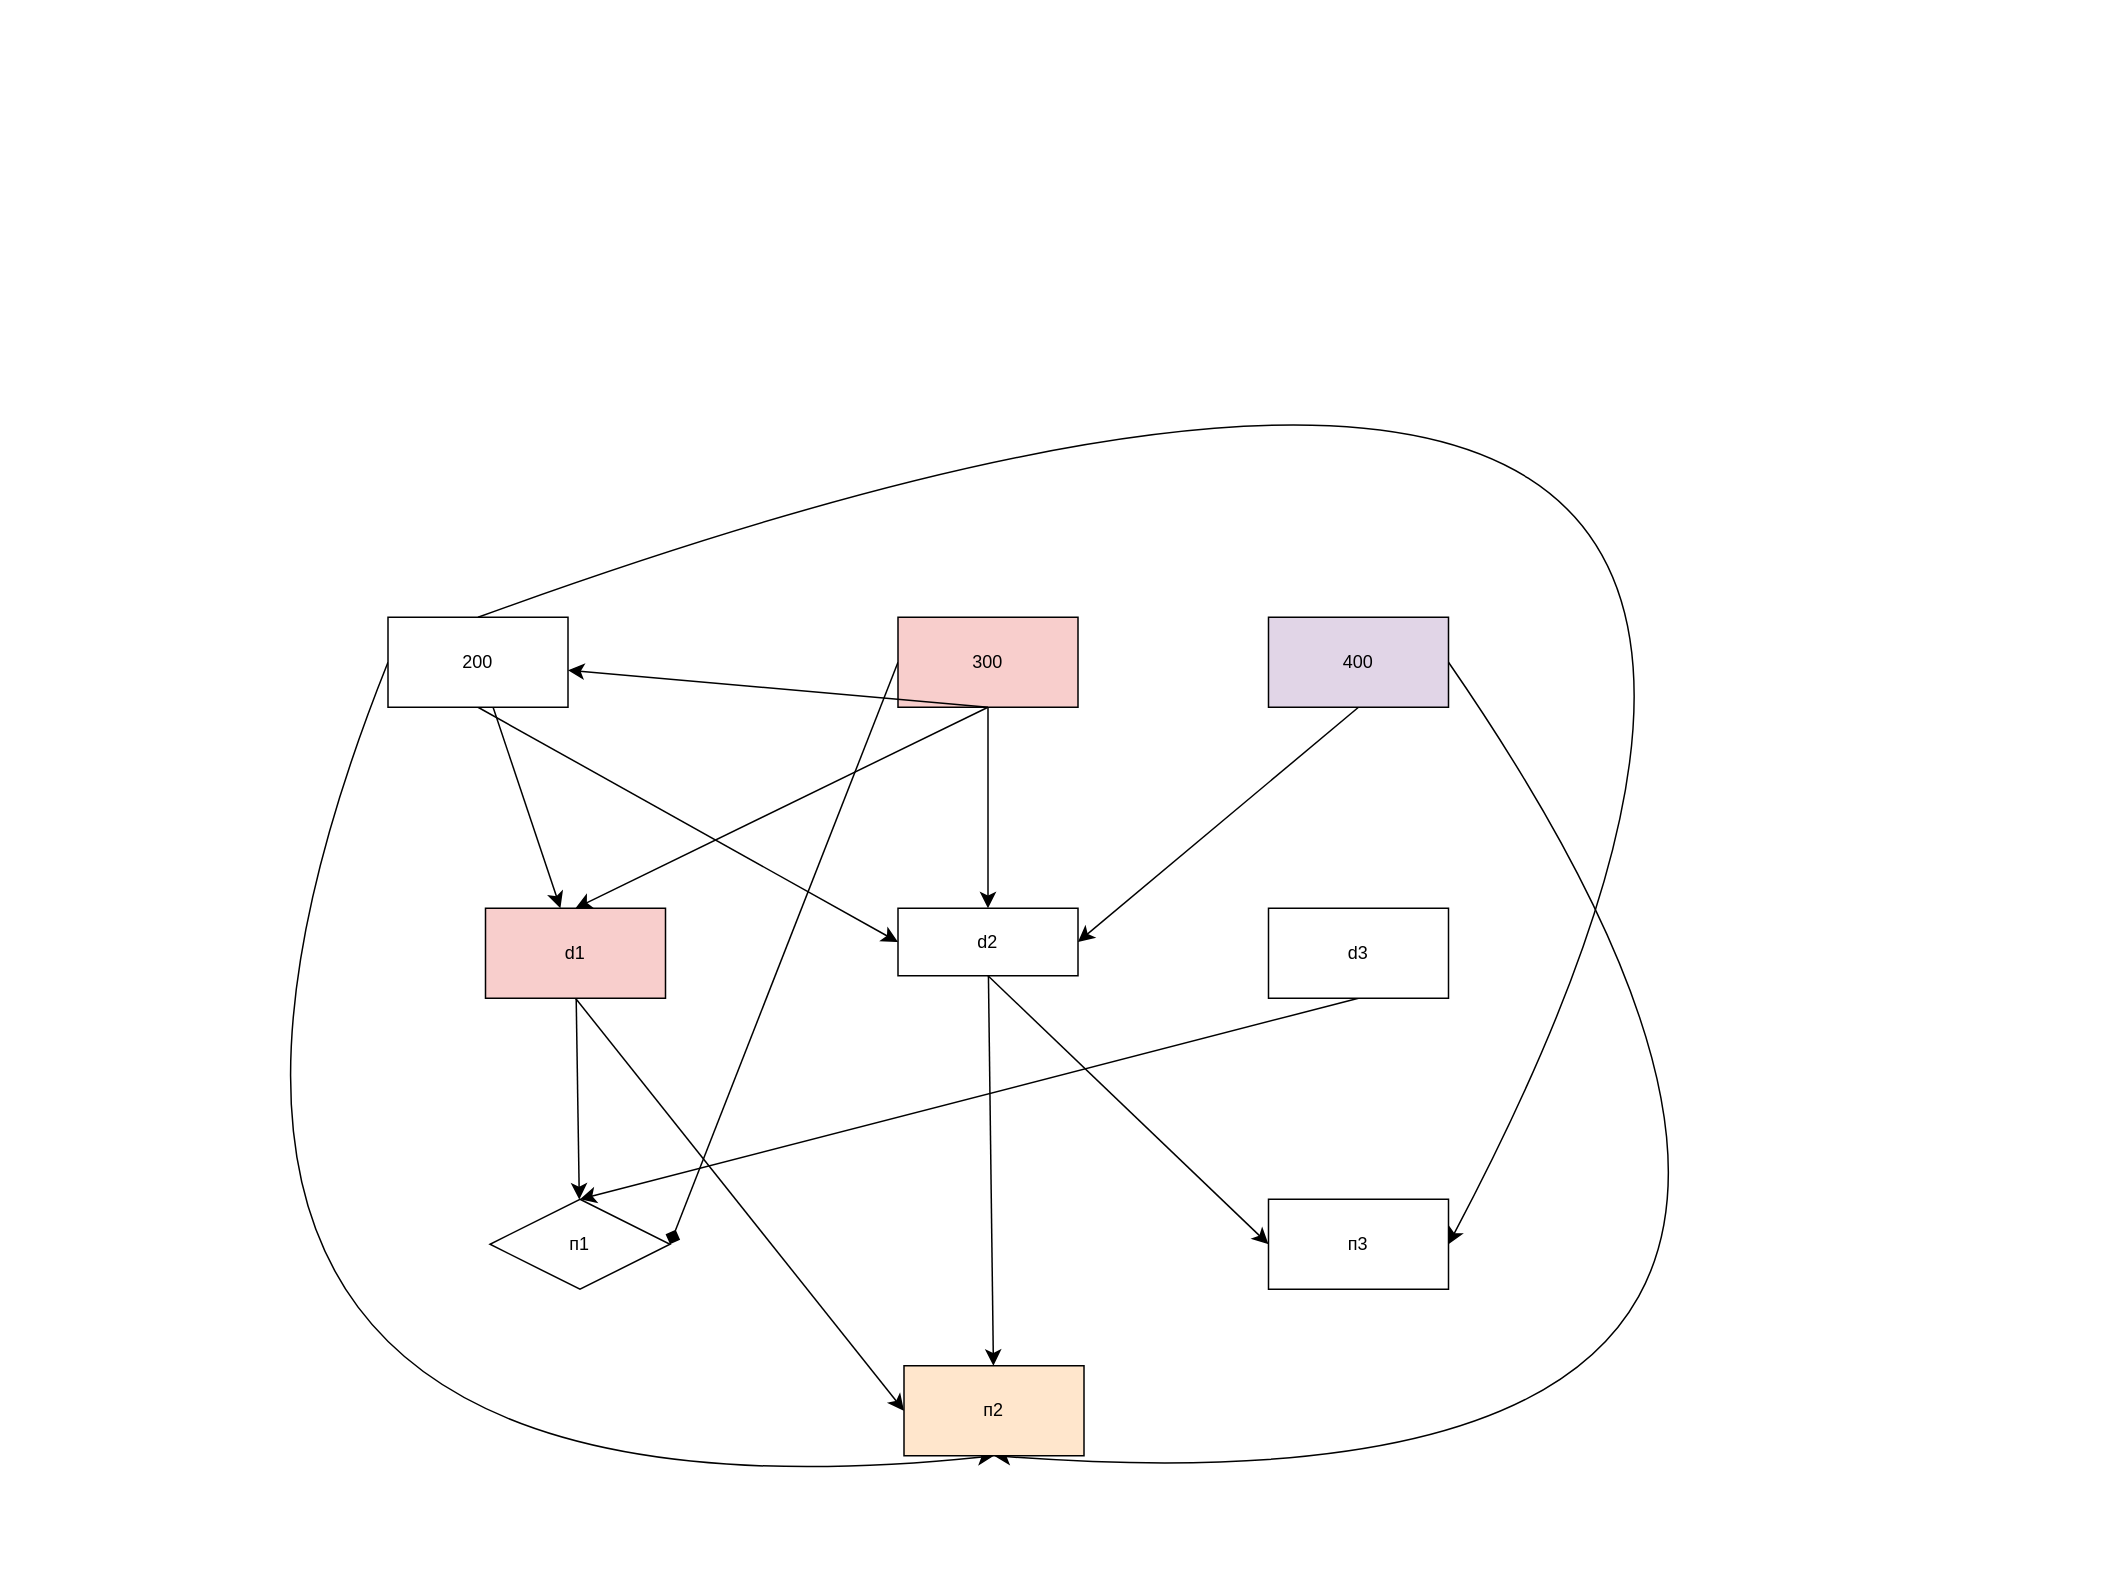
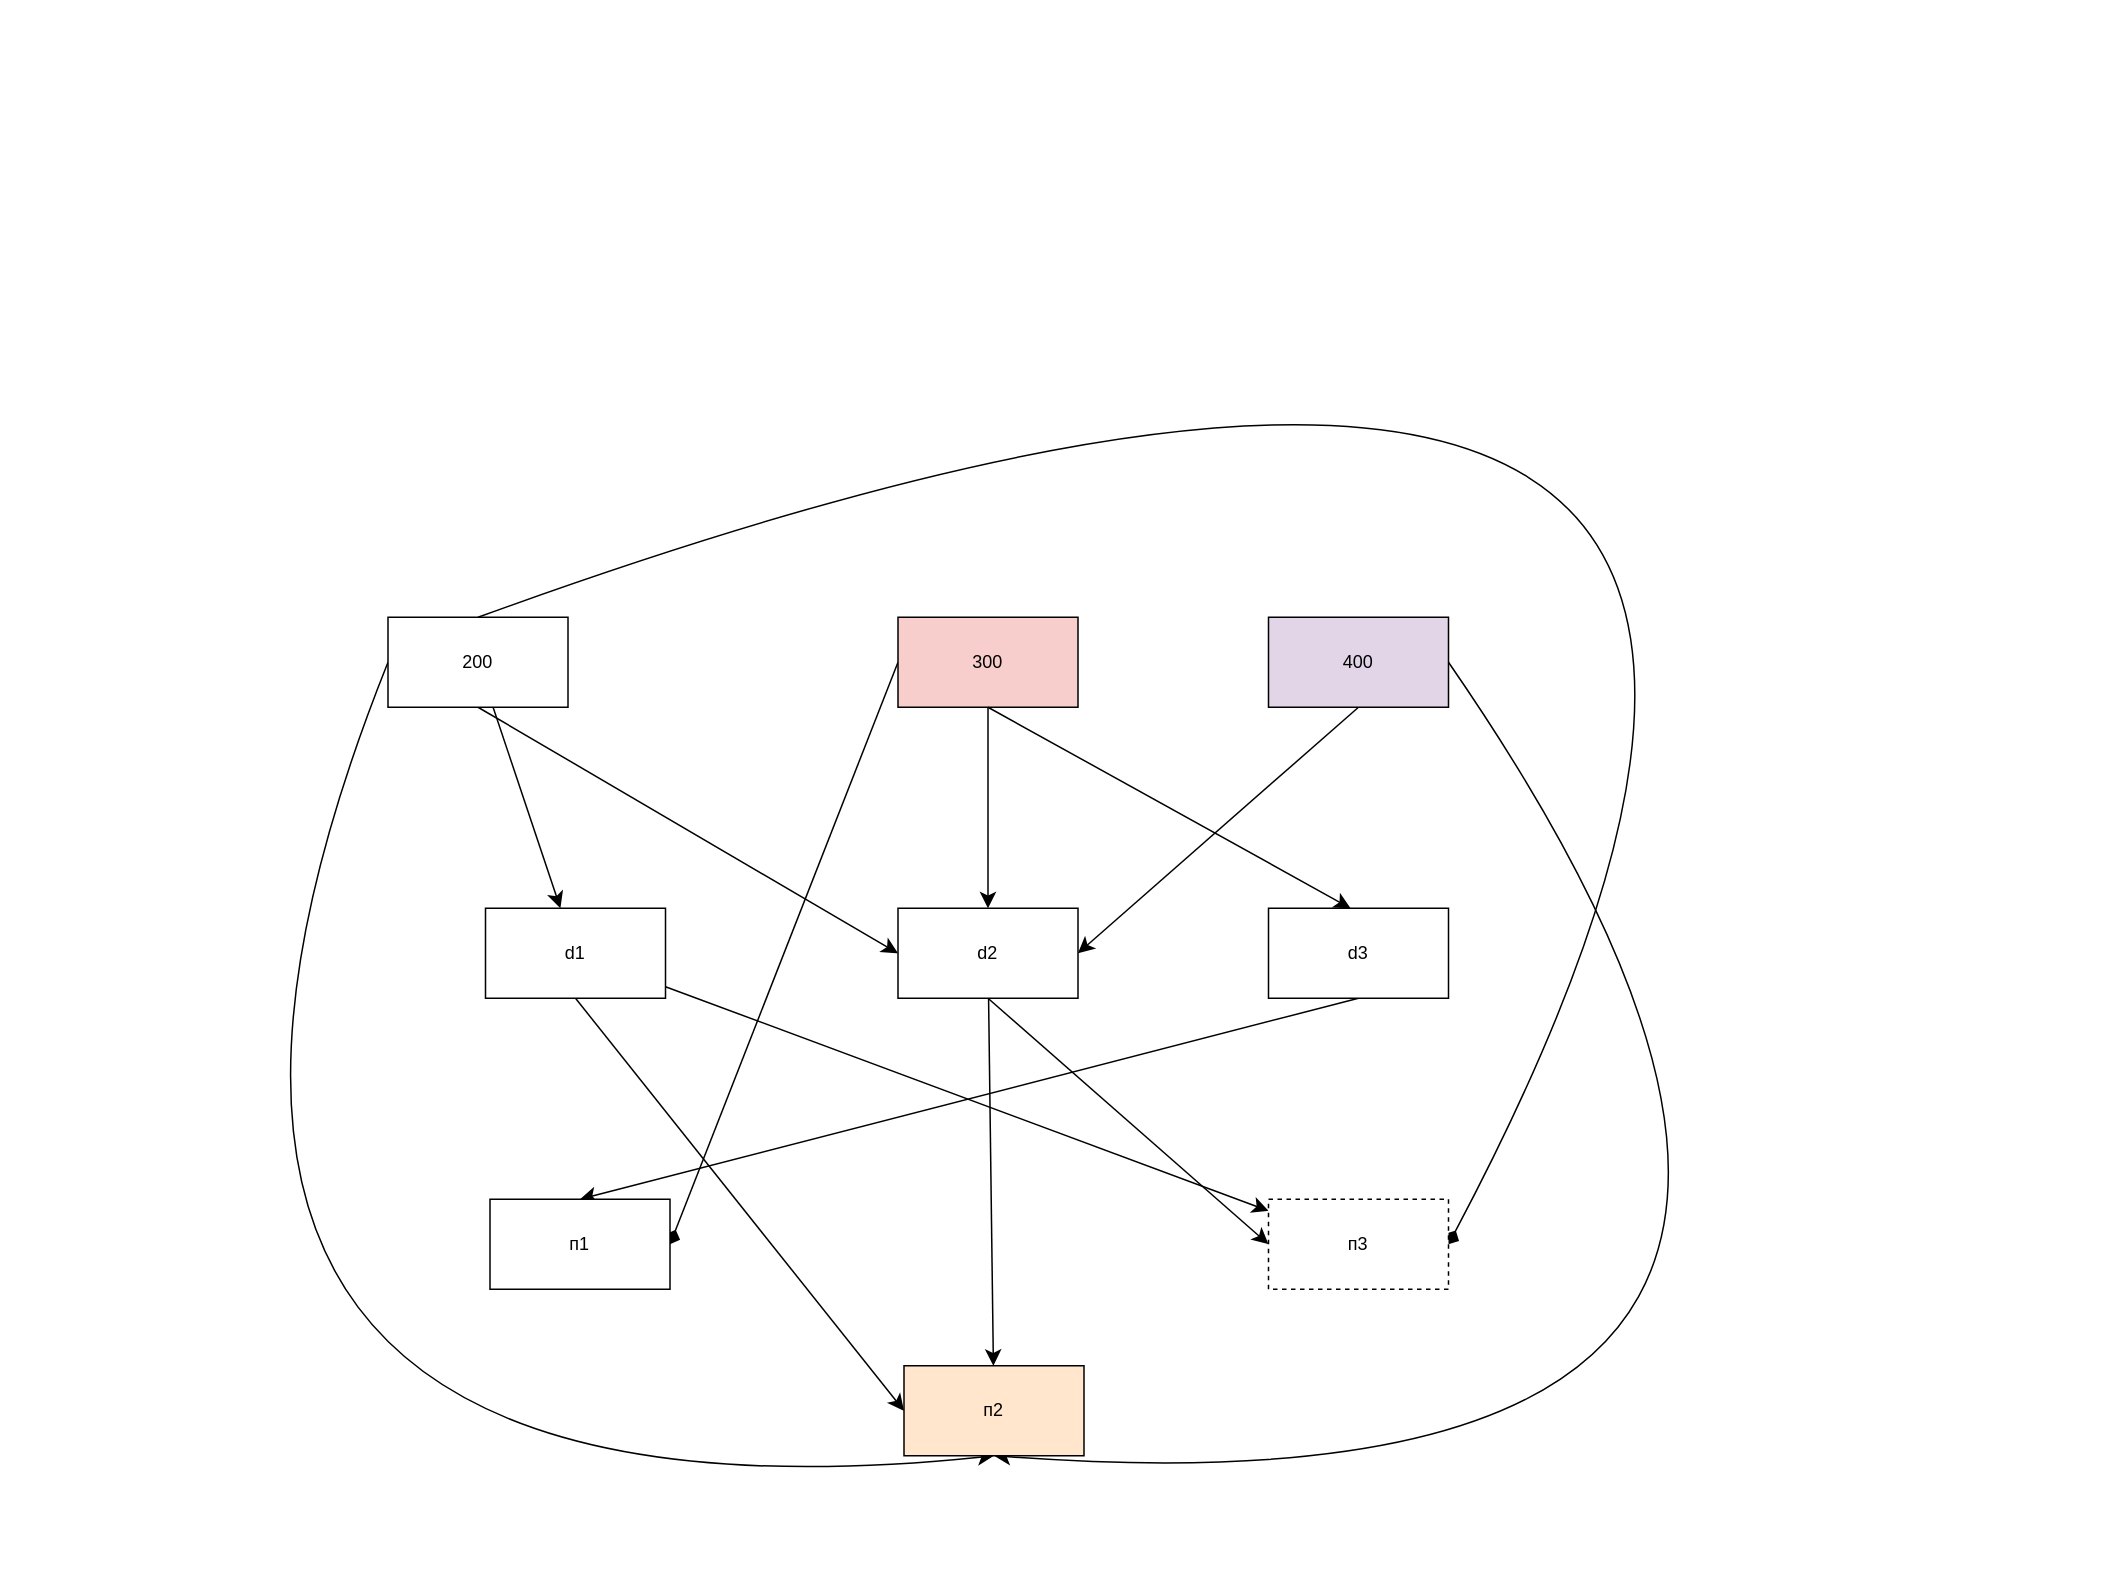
edge "300" -> "200": now "300" -> "d3"
edge "300" -> "d1": removed
node "d2": size 180x68 -> 180x90
node "d1": fillcolor #f8cecc -> #ffffff
edge "d1" -> "п1": now "d1" -> "п3"
edge "200" -> "п3": arrowhead classic -> diamond
node "п1": shape diamond -> rectangle
node "п3": style solid -> dashed
